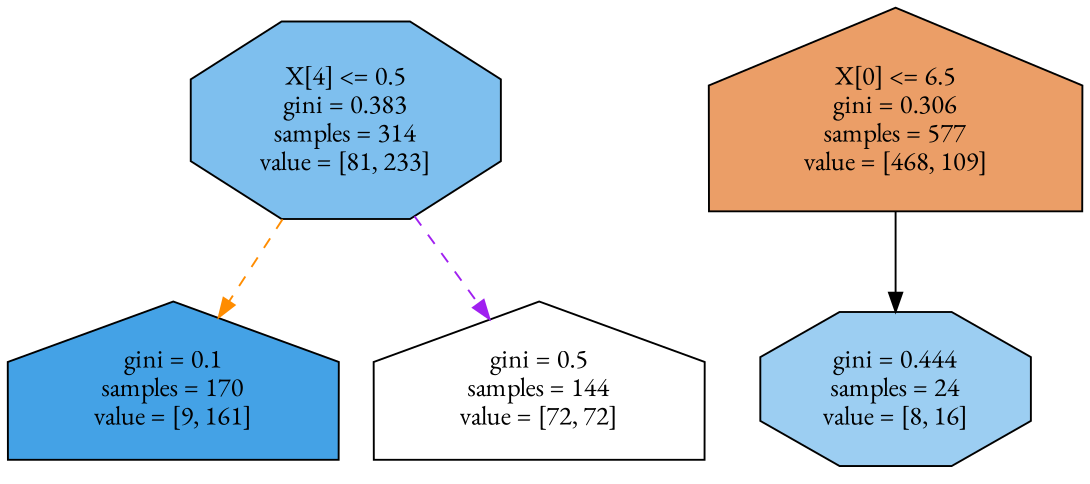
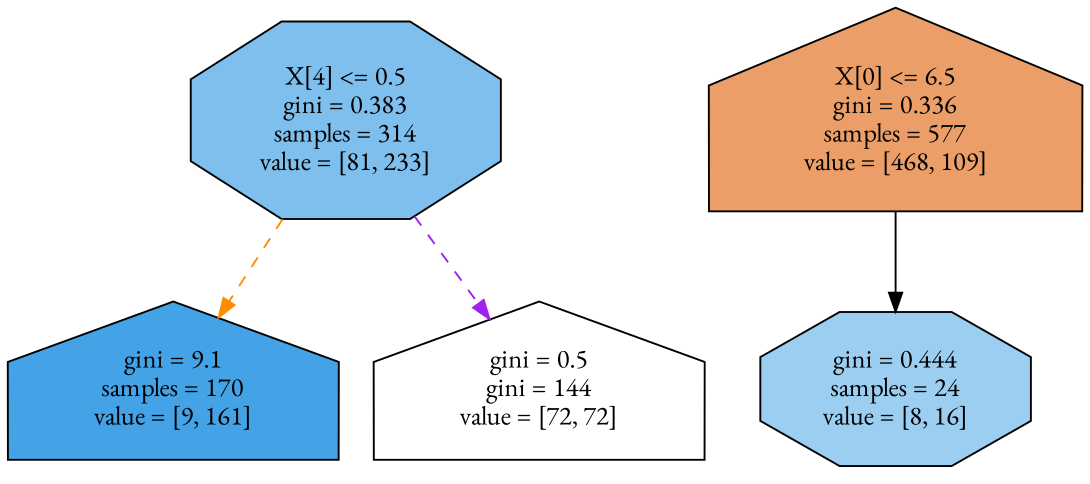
node "X[0] <= 6.5 gini = 0.306 samples = 577 value = [468, 109]": label "X[0] <= 6.5 gini = 0.306 samples = 577 value = [468, 109]" -> "X[0] <= 6.5 gini = 0.336 samples = 577 value = [468, 109]"
node "gini = 0.1 samples = 170 value = [9, 161]": label "gini = 0.1 samples = 170 value = [9, 161]" -> "gini = 9.1 samples = 170 value = [9, 161]"
node "gini = 0.5 samples = 144 value = [72, 72]": label "gini = 0.5 samples = 144 value = [72, 72]" -> "gini = 0.5 gini = 144 value = [72, 72]"
